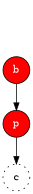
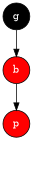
node "g": added
node "c": removed
